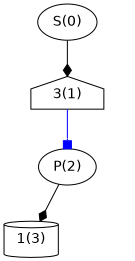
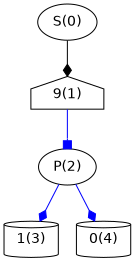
node "3(1)": label "3(1)" -> "9(1)"
edge "P(2)" -> "1(3)": color black -> blue
node "0(4)": added
